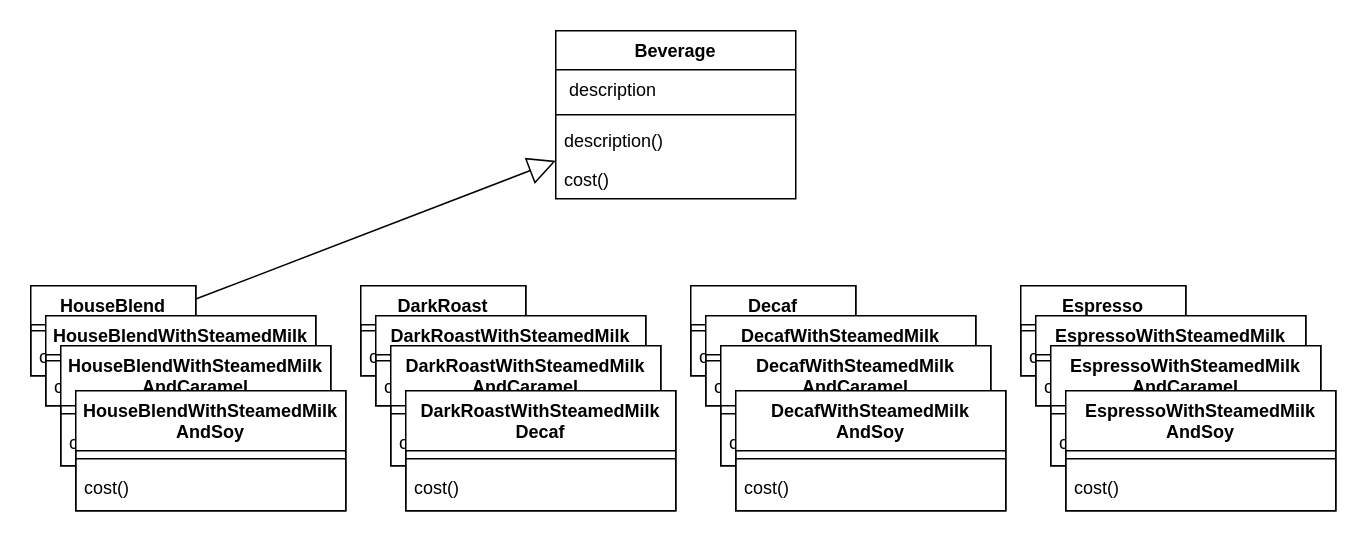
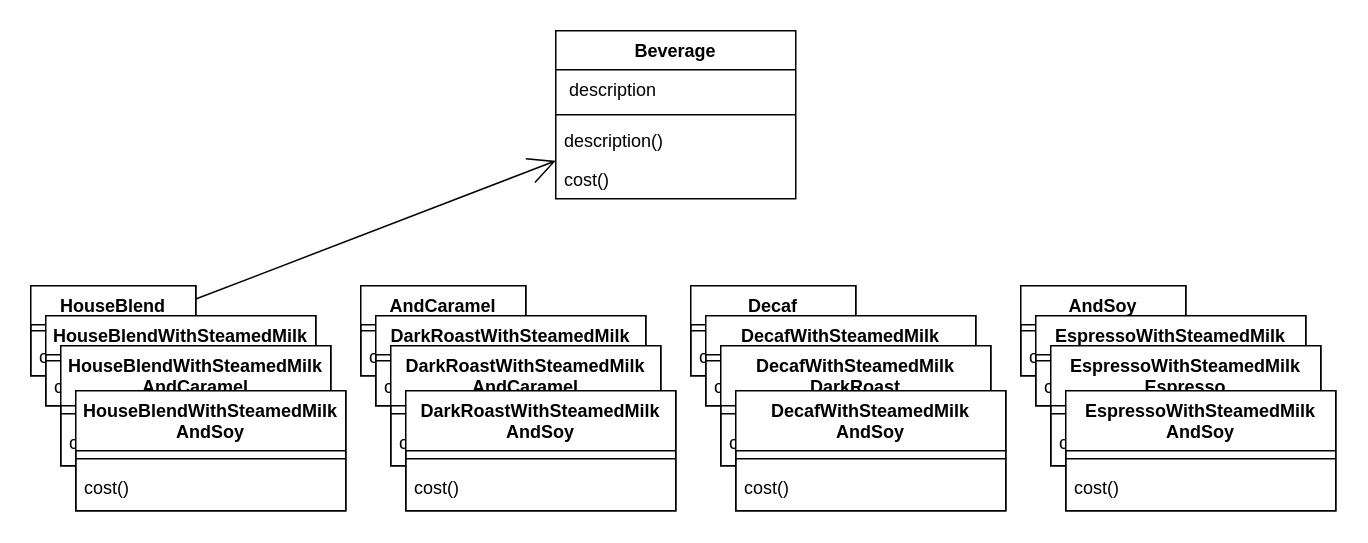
edge "HouseBlend" -> "Beverage": arrowhead block -> open
node "DarkRoast": label "DarkRoast" -> "AndCaramel"
node "Espresso": label "Espresso" -> "AndSoy"
node "DecafWithSteamedMilk AndCaramel": label "DecafWithSteamedMilk AndCaramel" -> "DecafWithSteamedMilk DarkRoast"
node "EspressoWithSteamedMilk AndCaramel": label "EspressoWithSteamedMilk AndCaramel" -> "EspressoWithSteamedMilk Espresso"
node "DarkRoastWithSteamedMilk Decaf": label "DarkRoastWithSteamedMilk Decaf" -> "DarkRoastWithSteamedMilk AndSoy"
